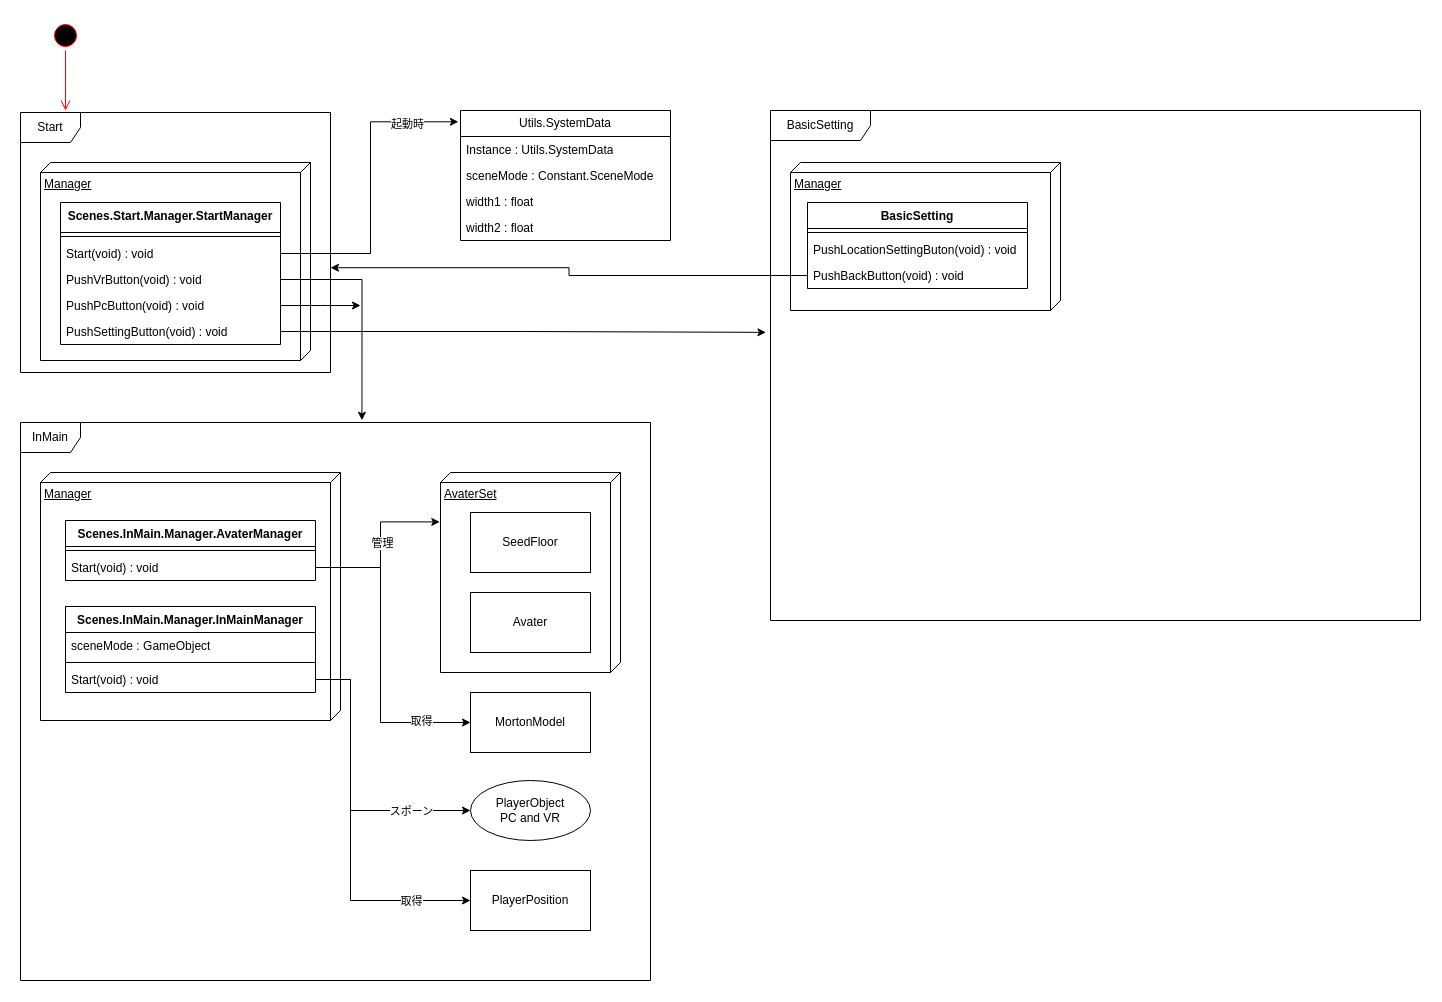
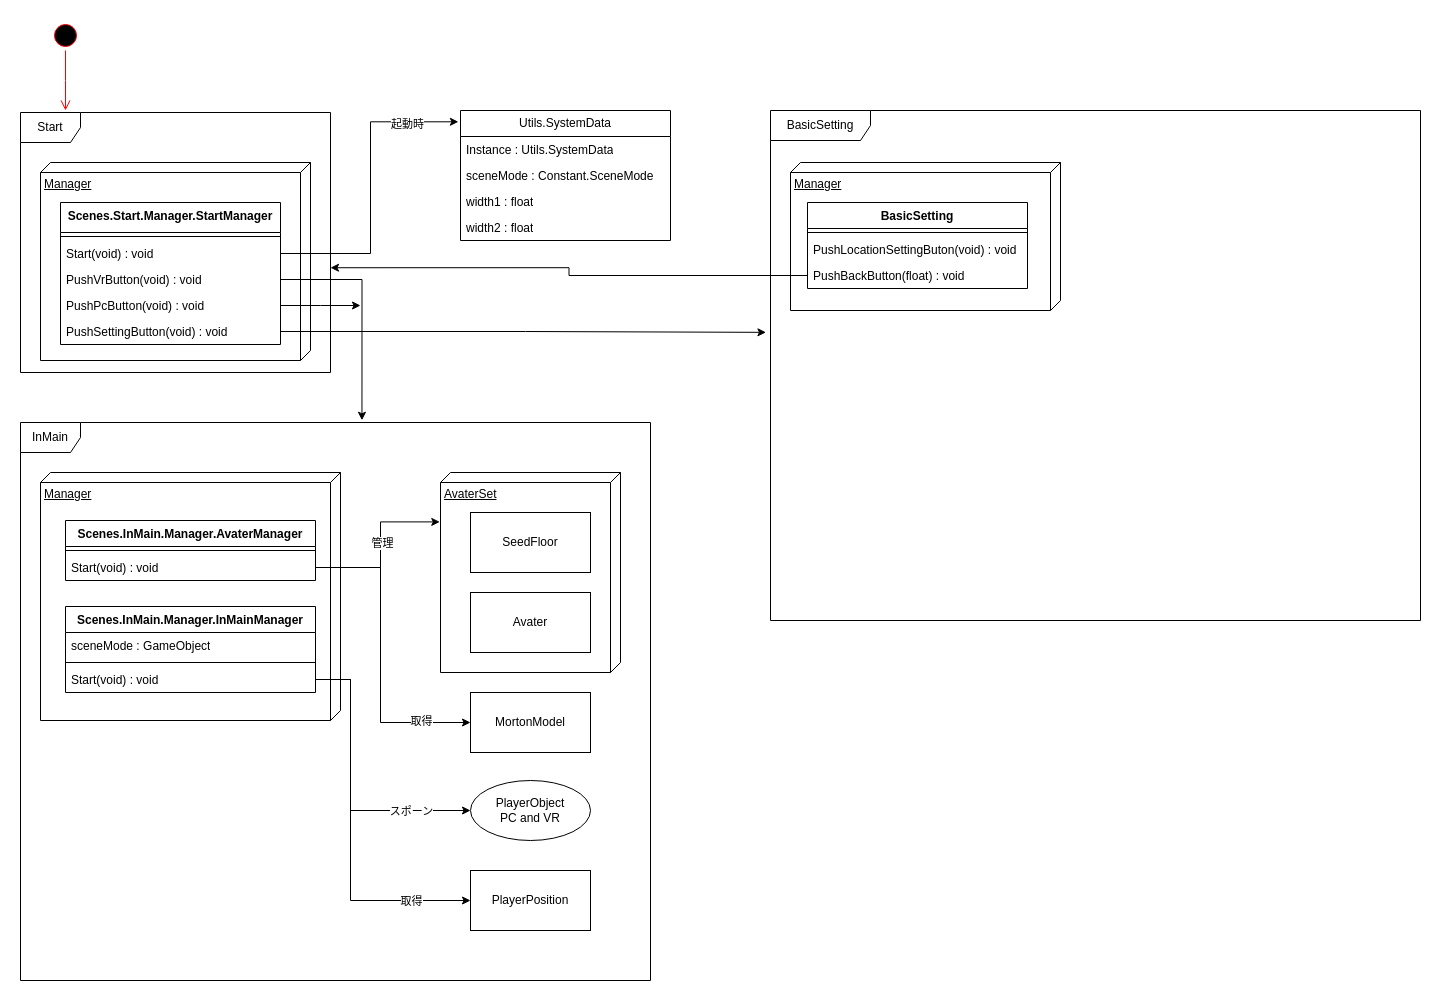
node "PushBackButton(void) : void": label "PushBackButton(void) : void" -> "PushBackButton(float) : void"
